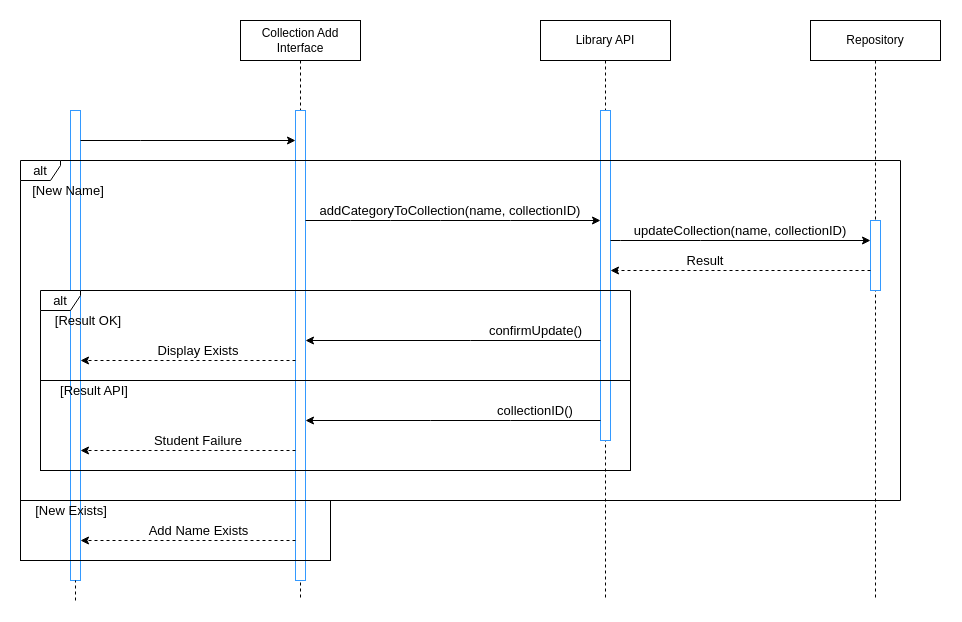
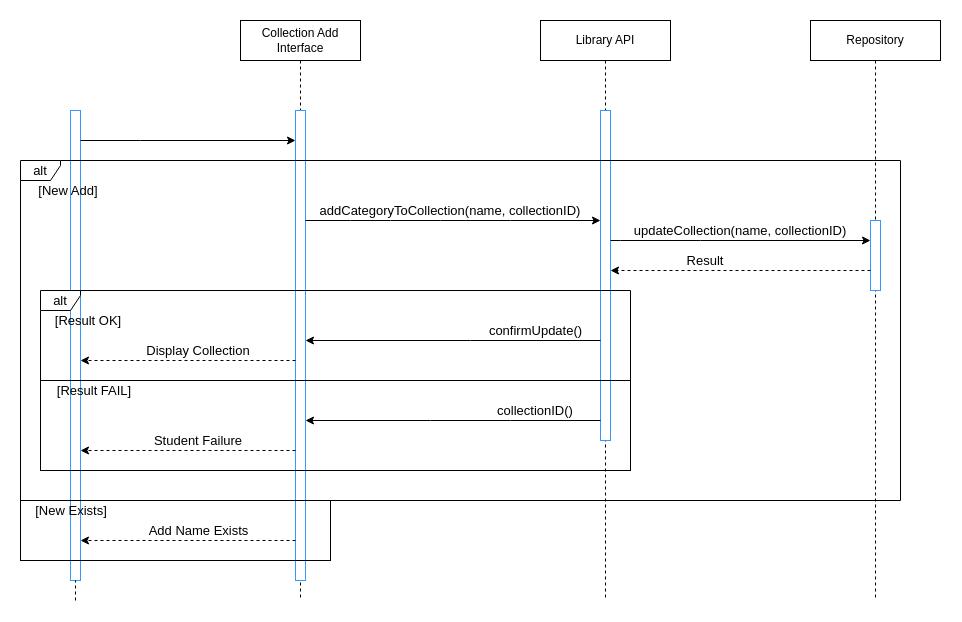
node "[New Name]": label "[New Name]" -> "[New Add]"
node "Display Exists": label "Display Exists" -> "Display Collection"
node "[Result API]": label "[Result API]" -> "[Result FAIL]"
